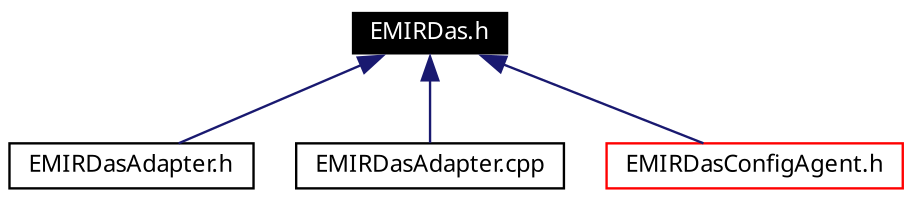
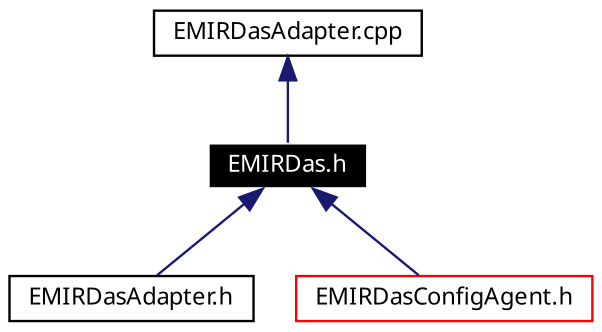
edge "EMIRDasAdapter.cpp" -> "EMIRDas.h": reversed
